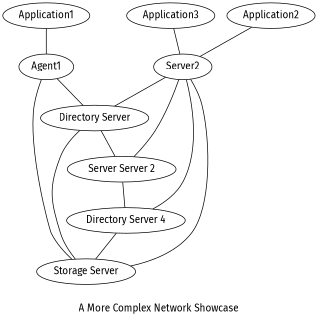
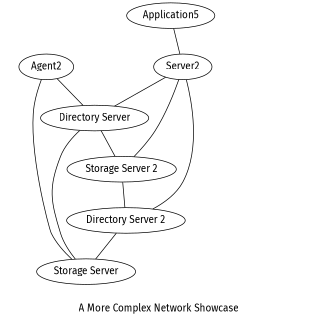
node "Application1": removed
node "Application3": label "Application3" -> "Application5"
node "Application2": removed
node "Agent1": label "Agent1" -> "Agent2"
node "Server Server 2": label "Server Server 2" -> "Storage Server 2"
edge "Server2" -- "Storage Server": removed
node "Directory Server 4": label "Directory Server 4" -> "Directory Server 2"
